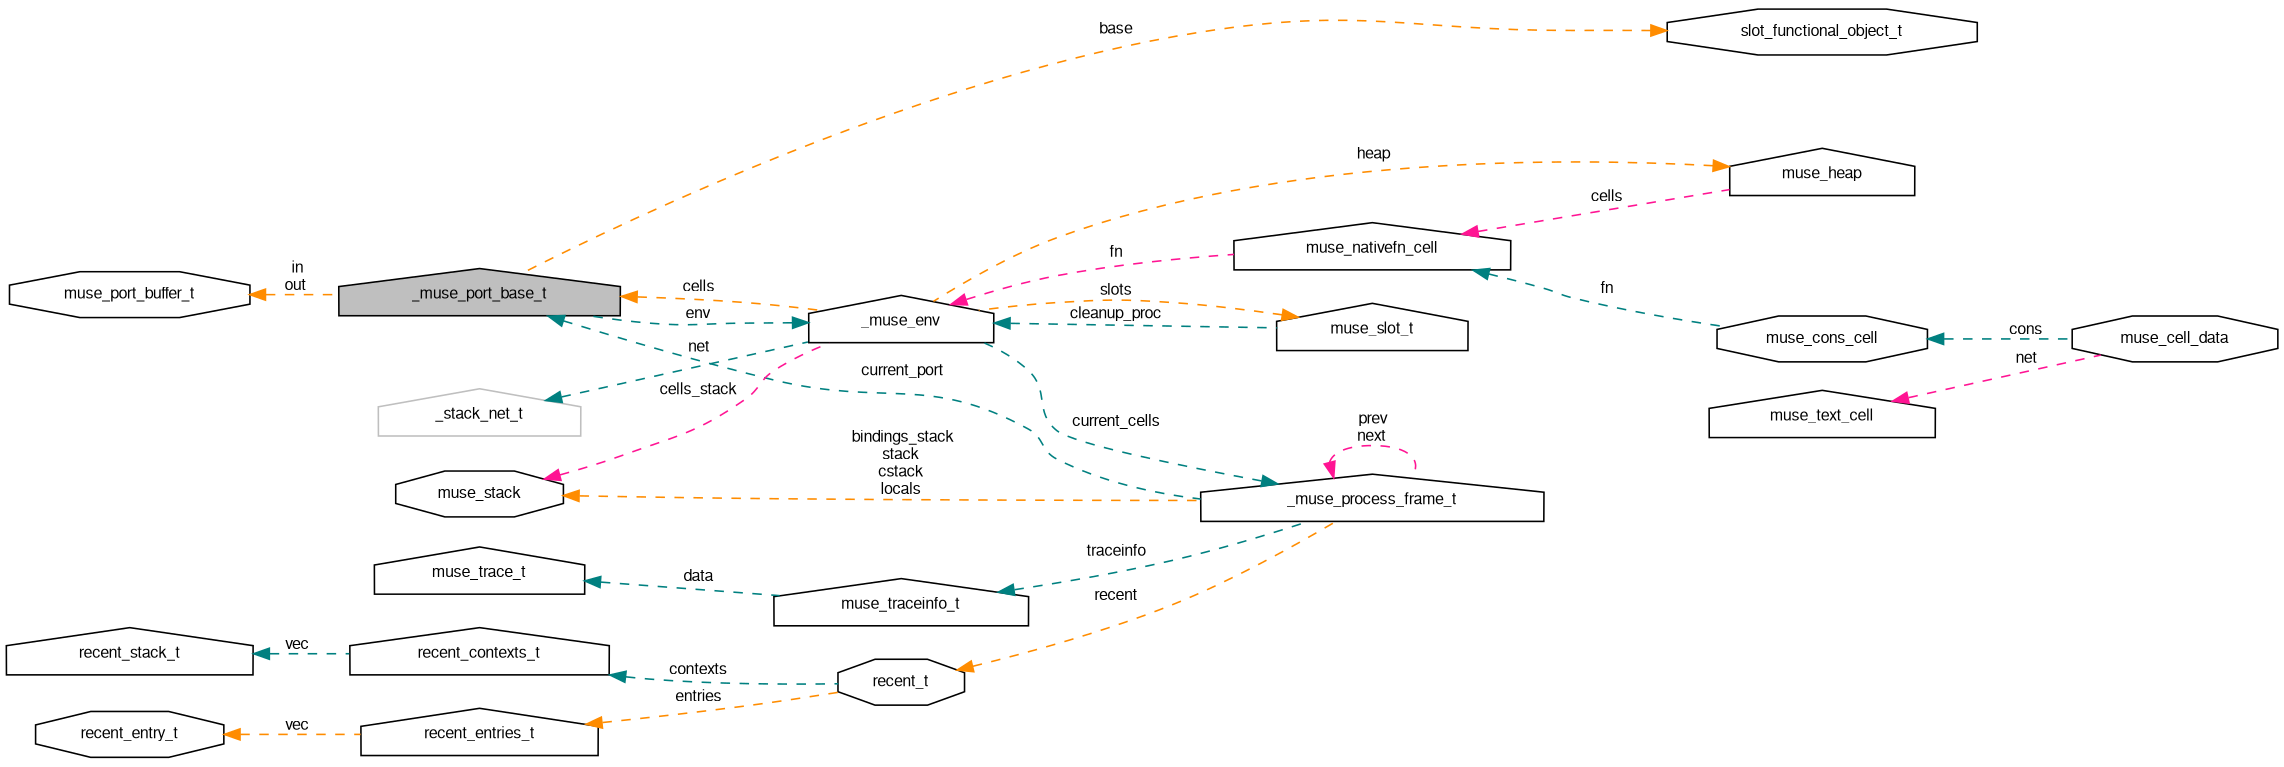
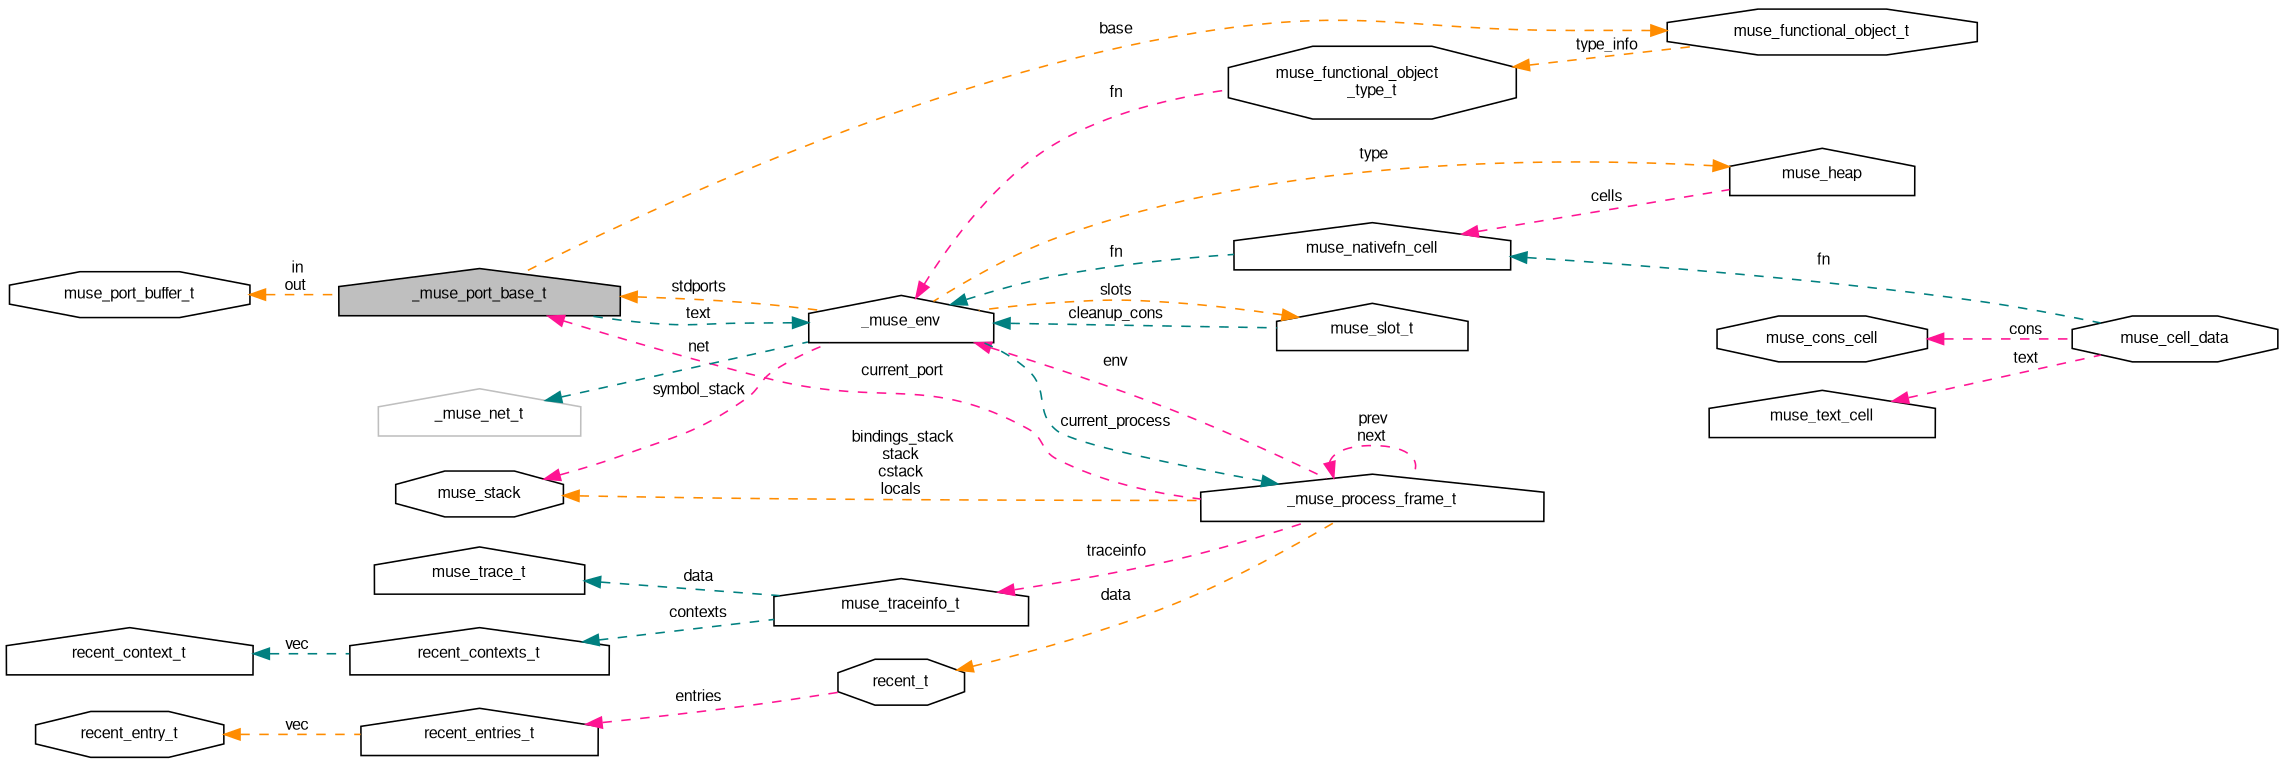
node "slot_functional_object_t": label "slot_functional_object_t" -> "muse_functional_object_t"
node "muse_functional_object _type_t": added
edge "_muse_env" -> "muse_heap": label " heap" -> " type"
edge "muse_nativefn_cell" -> "_muse_env": color deeppink -> teal
edge "_muse_env" -> "_muse_port_base_t": label " cells" -> " stdports"
edge "muse_cons_cell" -> "muse_nativefn_cell": now "muse_cell_data" -> "muse_nativefn_cell"
edge "_muse_port_base_t" -> "_muse_env": label " env" -> " text"
edge "muse_slot_t" -> "_muse_env": label " cleanup_proc" -> " cleanup_cons"
edge "muse_cell_data" -> "muse_cons_cell": color teal -> deeppink
edge "muse_cell_data" -> "muse_text_cell": label " net" -> " text"
edge "_muse_env" -> "muse_stack": label " cells_stack" -> " symbol_stack"
edge "_muse_process_frame_t" -> "_muse_port_base_t": color teal -> deeppink
edge "_muse_process_frame_t" -> "_muse_env": added, label "env"
node "_stack_net_t": label "_stack_net_t" -> "_muse_net_t"
edge "_muse_env" -> "_muse_process_frame_t": label " current_cells" -> " current_process"
edge "_muse_process_frame_t" -> "muse_traceinfo_t": color teal -> deeppink
edge "_muse_process_frame_t" -> "recent_t": label " recent" -> " data"
node "recent_stack_t": label "recent_stack_t" -> "recent_context_t"
edge "recent_t" -> "recent_contexts_t": now "muse_traceinfo_t" -> "recent_contexts_t"
edge "recent_t" -> "recent_entries_t": color darkorange -> deeppink
